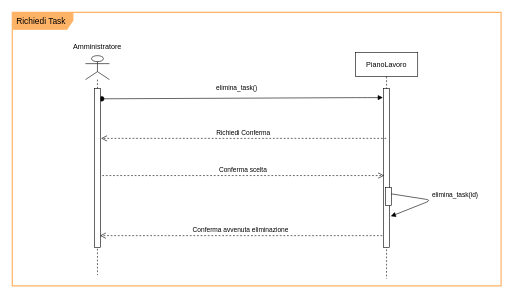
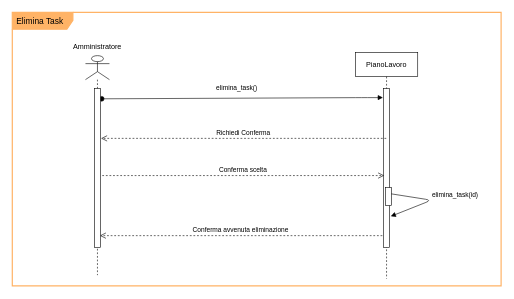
node "Richiedi Task": label "Richiedi Task" -> "Elimina Task"
